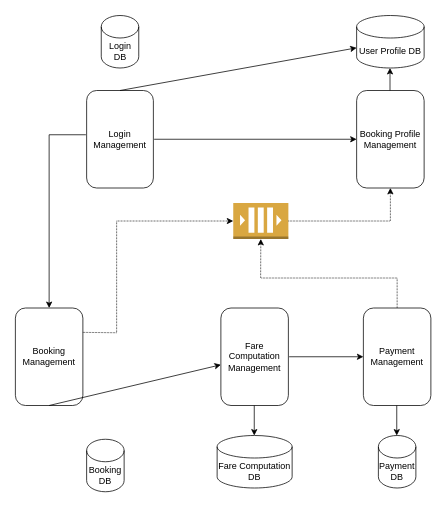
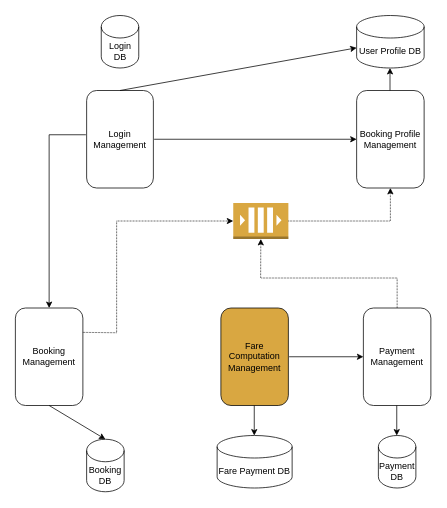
node "Fare Computation Management": fillcolor #ffffff -> #d9a741
edge "Booking Management" -> "Fare Computation Management": now "Booking Management" -> "Booking DB"
node "Fare Computation DB": label "Fare Computation DB" -> "Fare Payment DB"
